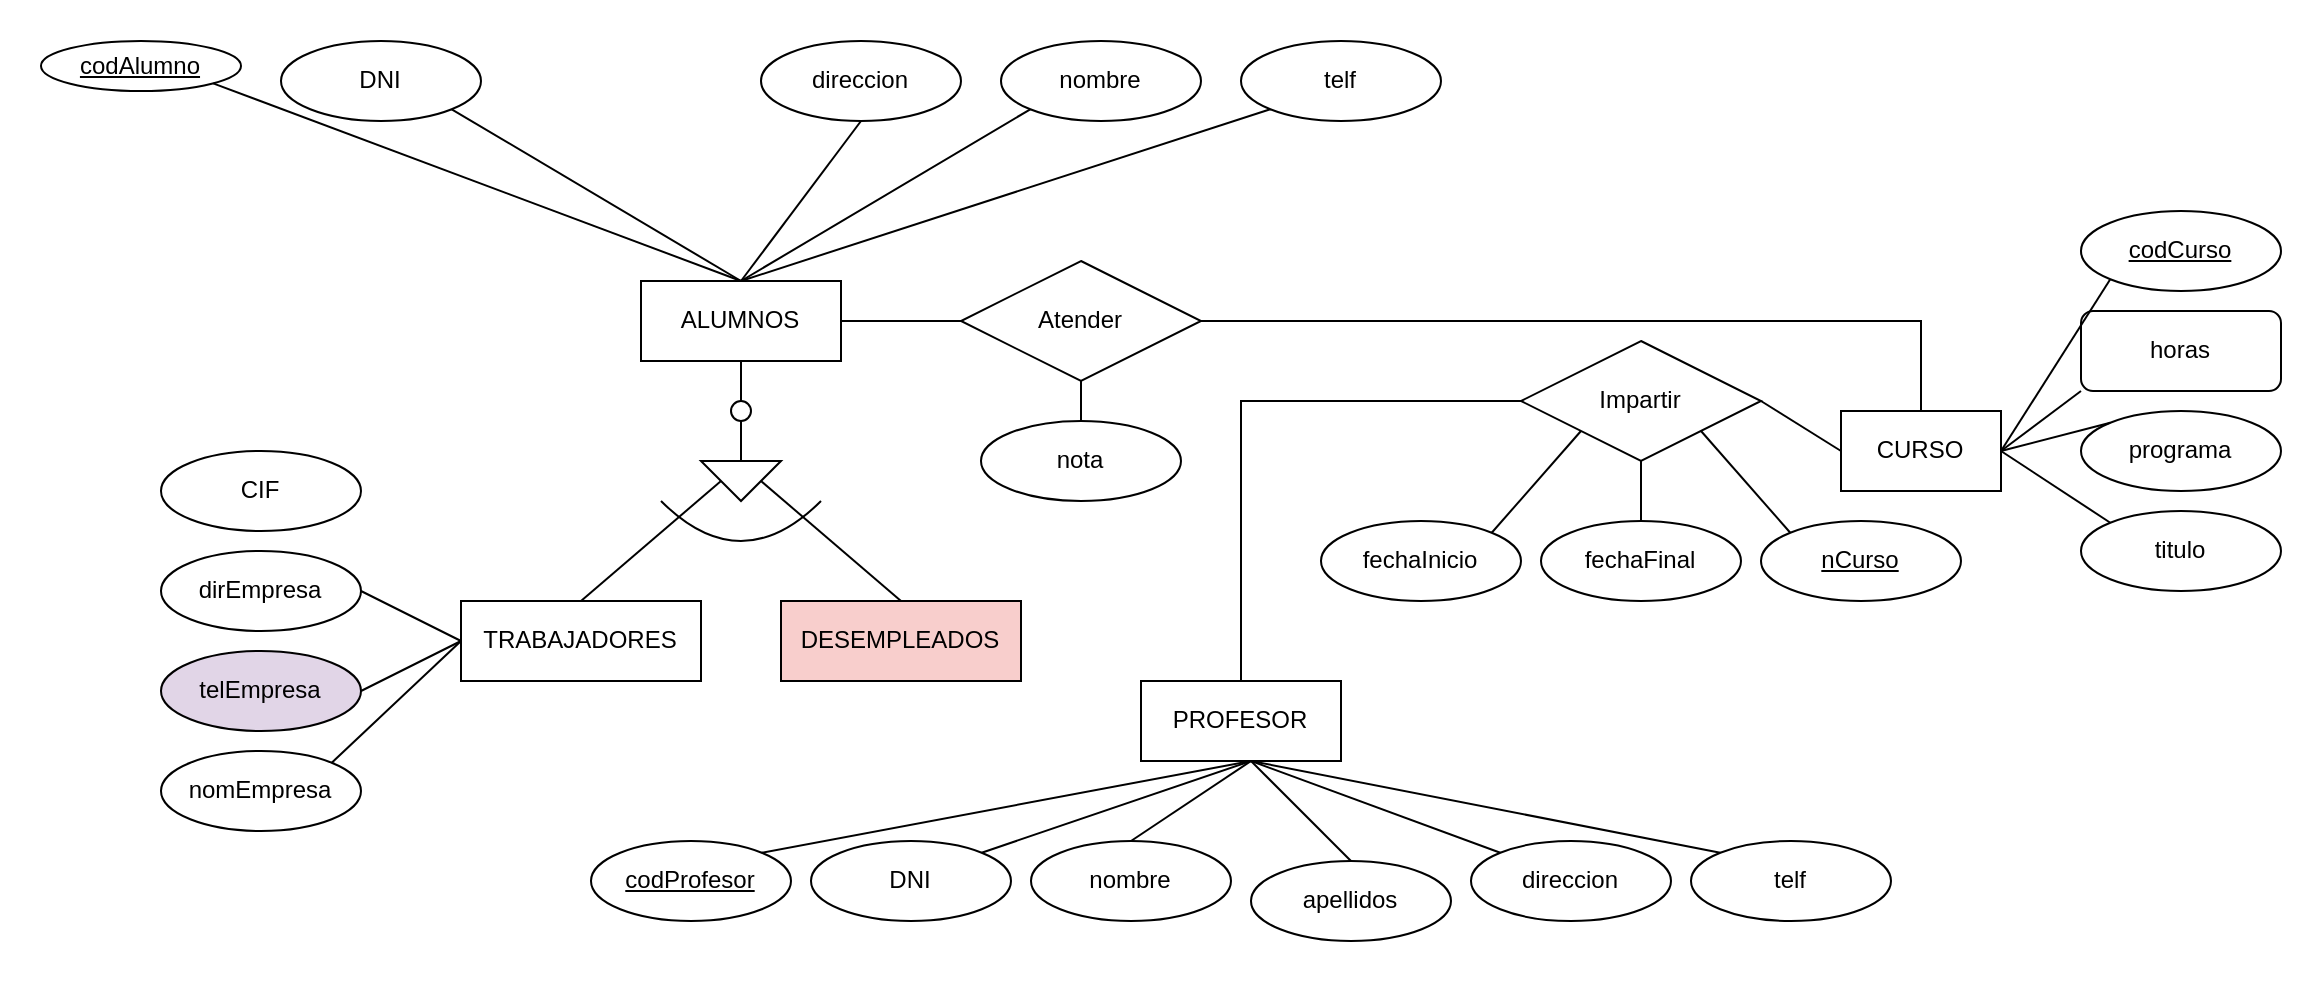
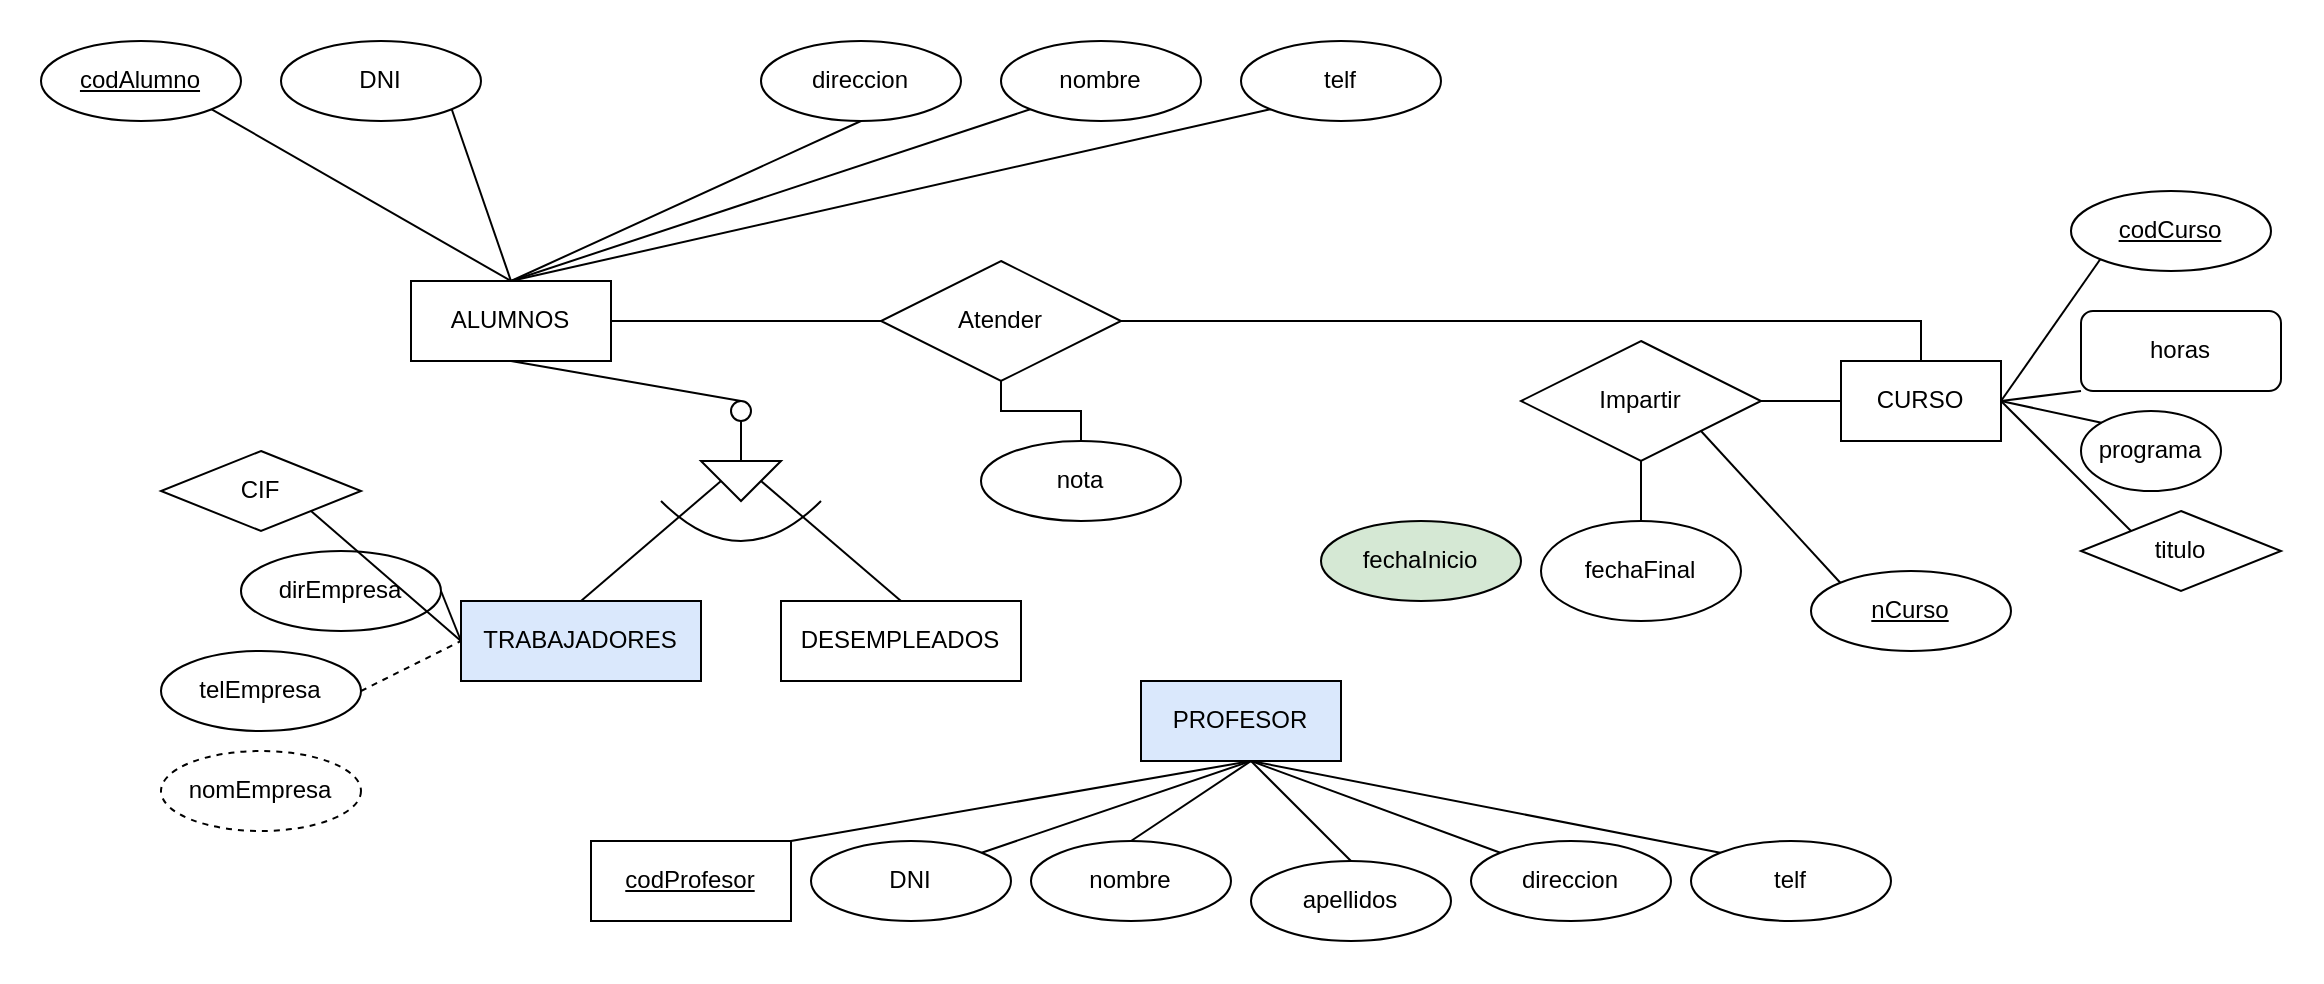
node "codAlumno": size 200x50 -> 200x80
node "codCurso": moved (2181, 251) -> (2171, 231)
node "ALUMNOS": moved (741, 321) -> (511, 321)
node "Atender": moved (1081, 321) -> (1001, 321)
edge "Impartir" -- "PROFESOR": removed
node "CURSO": moved (1921, 451) -> (1921, 401)
node "programa": size 200x80 -> 140x80
node "nota": moved (1081, 461) -> (1081, 481)
edge "Impartir" -- "fechaInicio": removed
node "CIF": shape ellipse -> diamond
node "titulo": shape ellipse -> diamond
node "fechaInicio": fillcolor #ffffff -> #d5e8d4
node "fechaFinal": size 200x80 -> 200x100
node "nCurso": moved (1861, 561) -> (1911, 611)
edge "CIF" -- "TRABAJADORES": added
node "dirEmpresa": moved (261, 591) -> (341, 591)
node "TRABAJADORES": fillcolor #ffffff -> #dae8fc
node "DESEMPLEADOS": fillcolor #f8cecc -> #ffffff
edge "TRABAJADORES" -- "telEmpresa": style solid -> dashed
node "telEmpresa": fillcolor #e1d5e7 -> #ffffff
edge "TRABAJADORES" -- "nomEmpresa": removed
node "PROFESOR": fillcolor #ffffff -> #dae8fc
node "nomEmpresa": style solid -> dashed
node "codProfesor": shape ellipse -> rectangle
